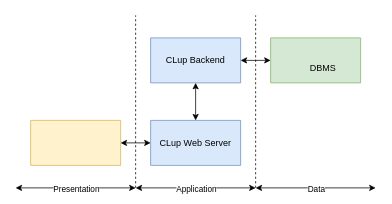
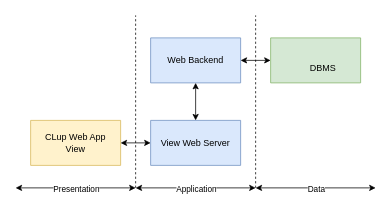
node "CLup Backend": label "CLup Backend" -> "Web Backend"
node "CLup Web App View": added
node "CLup Web Server": label "CLup Web Server" -> "View Web Server"
